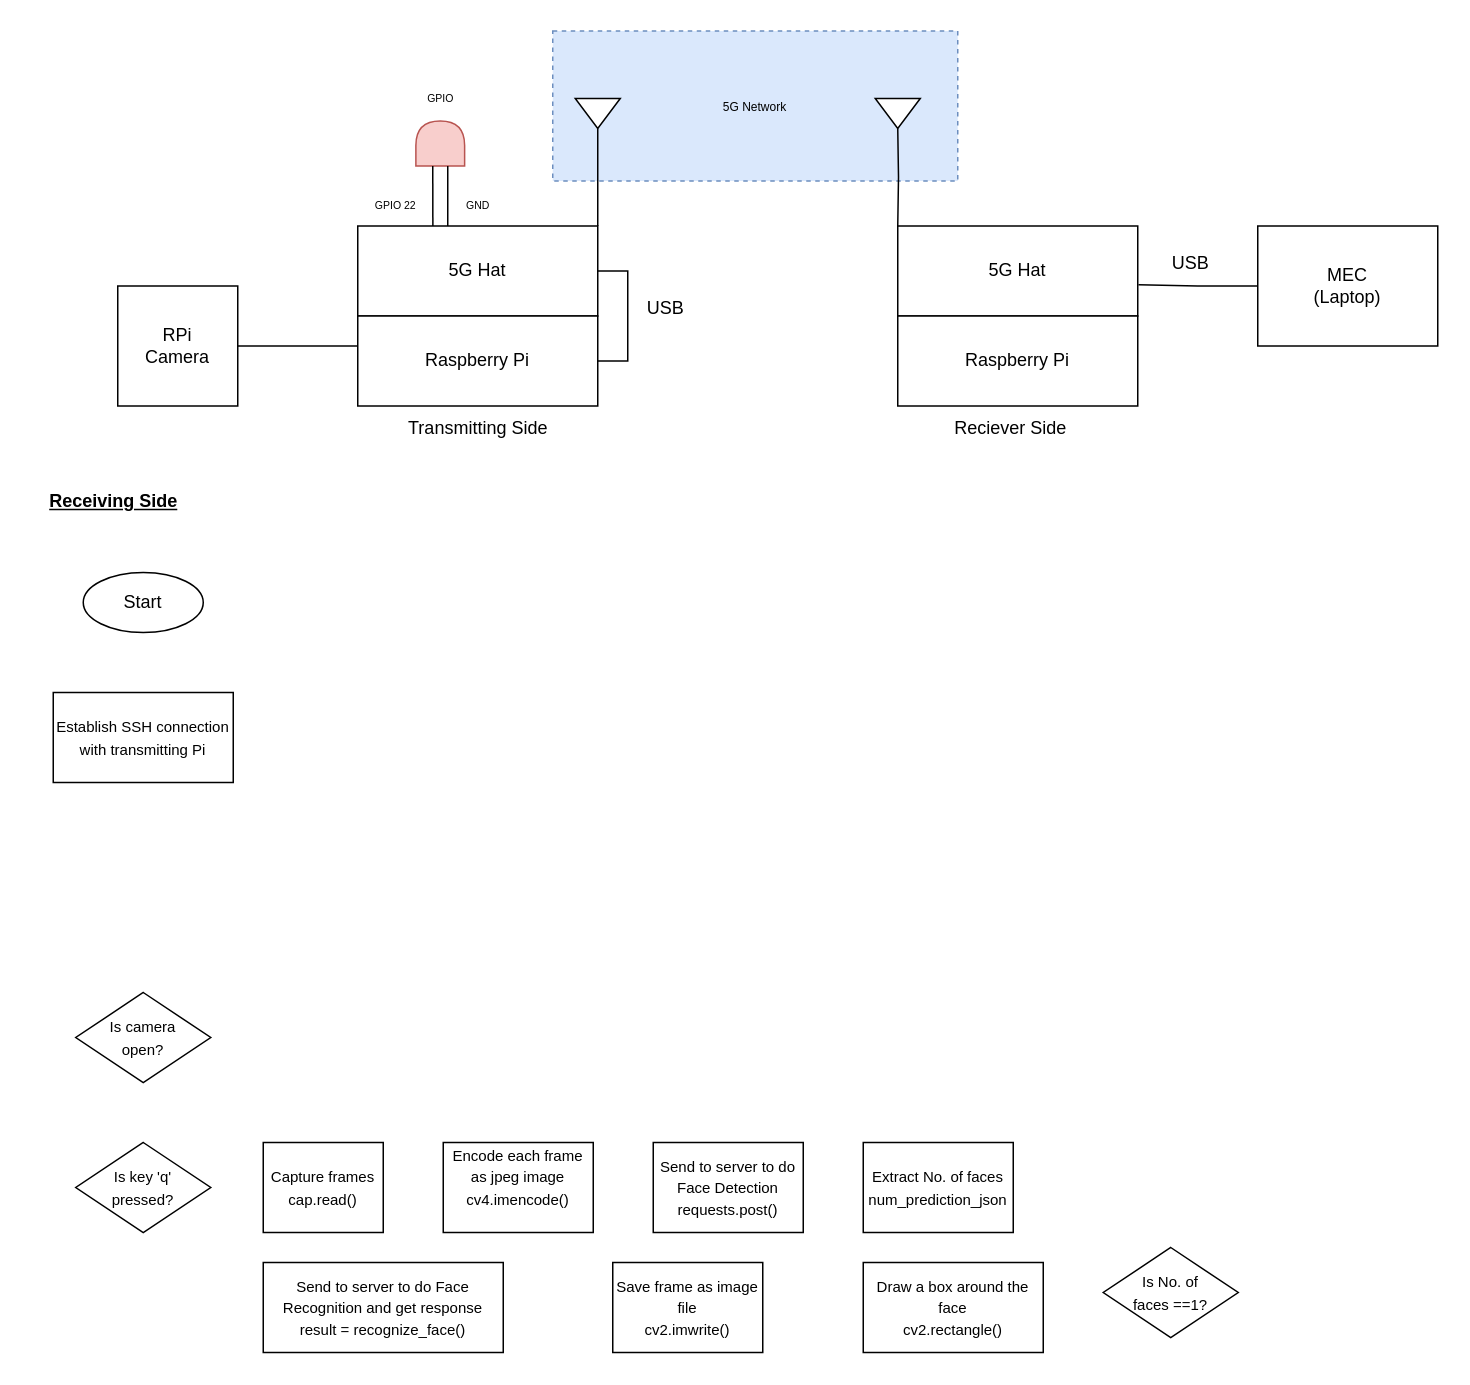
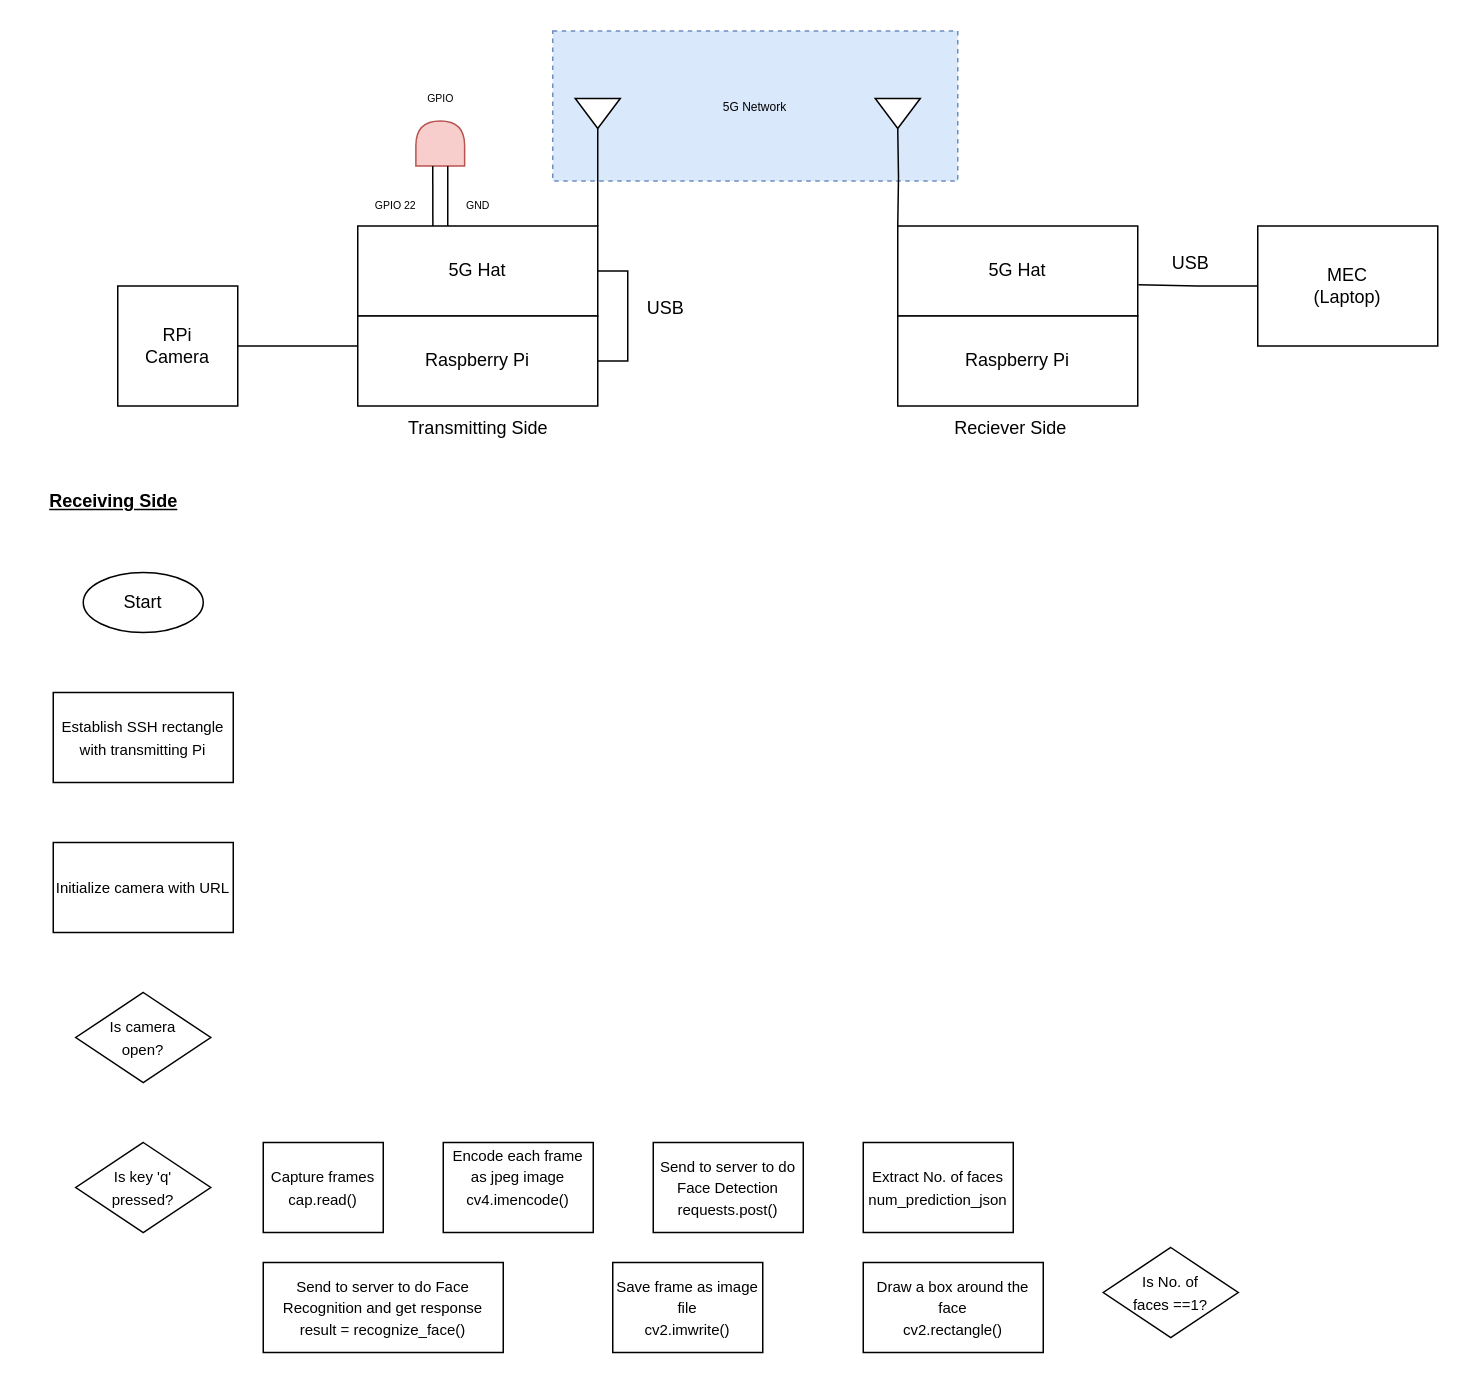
node "Establish SSH connection with transmitting Pi": label "Establish SSH connection with transmitting Pi" -> "Establish SSH rectangle with transmitting Pi"
node "Initialize camera with URL": added
